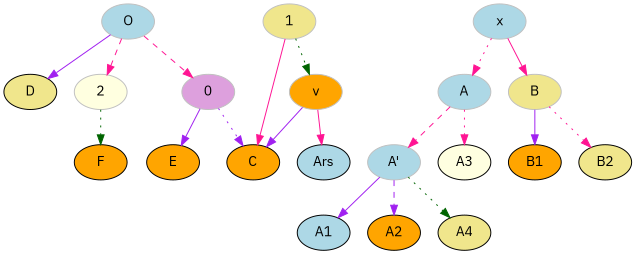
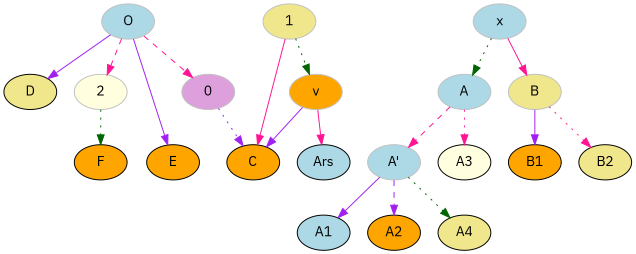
edge "x" -> "A": color deeppink -> darkgreen
edge "0" -> "E": now "O" -> "E"
